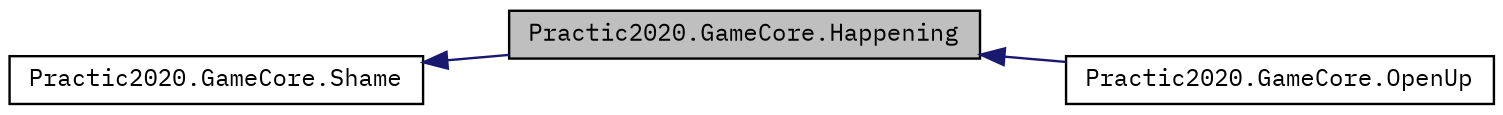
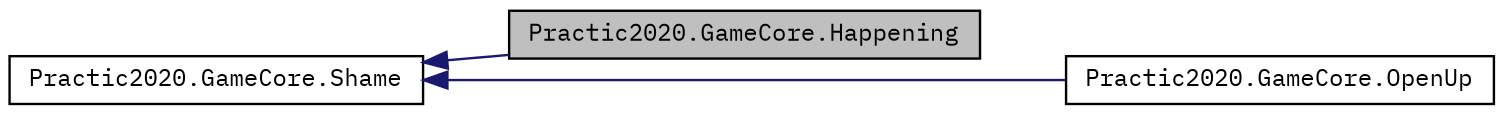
edge "Practic2020.GameCore.OpenUp" -> "Practic2020.GameCore.Happening": now "Practic2020.GameCore.OpenUp" -> "Practic2020.GameCore.Shame"
